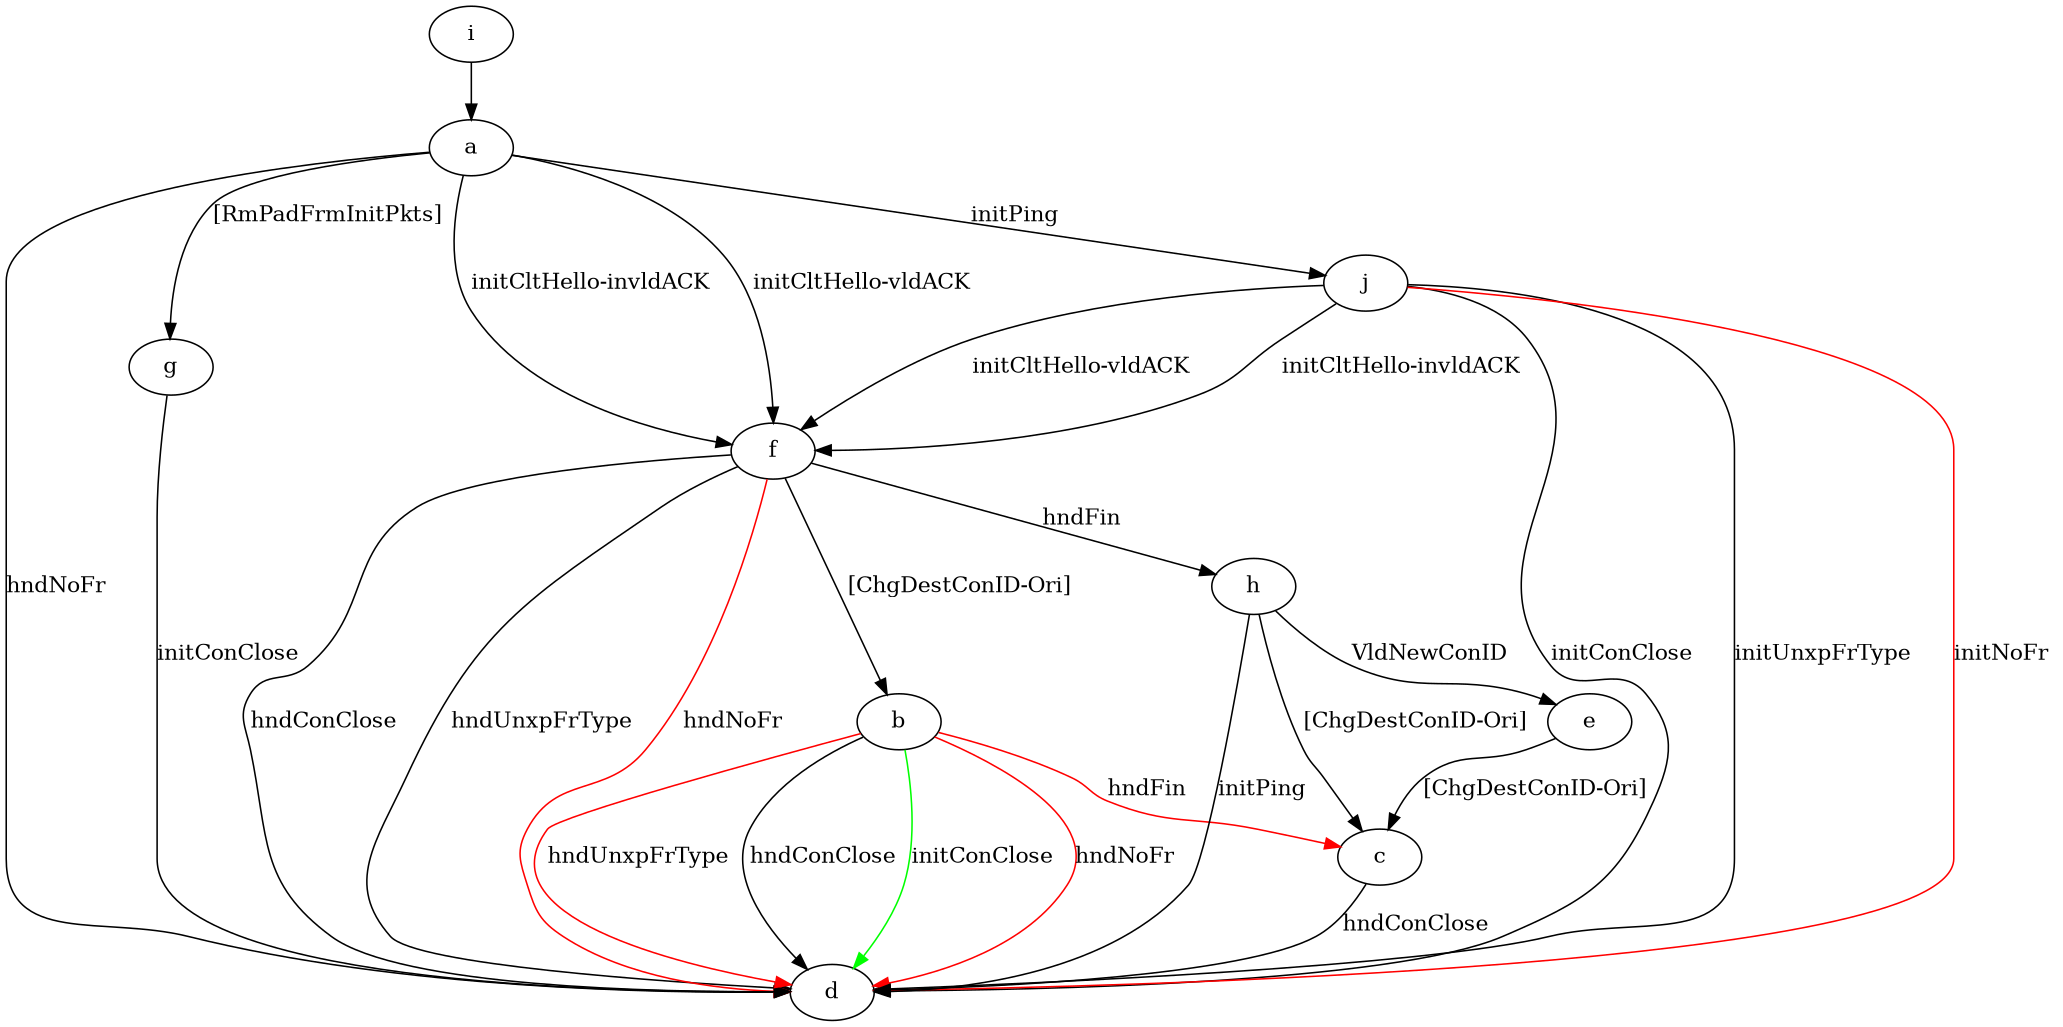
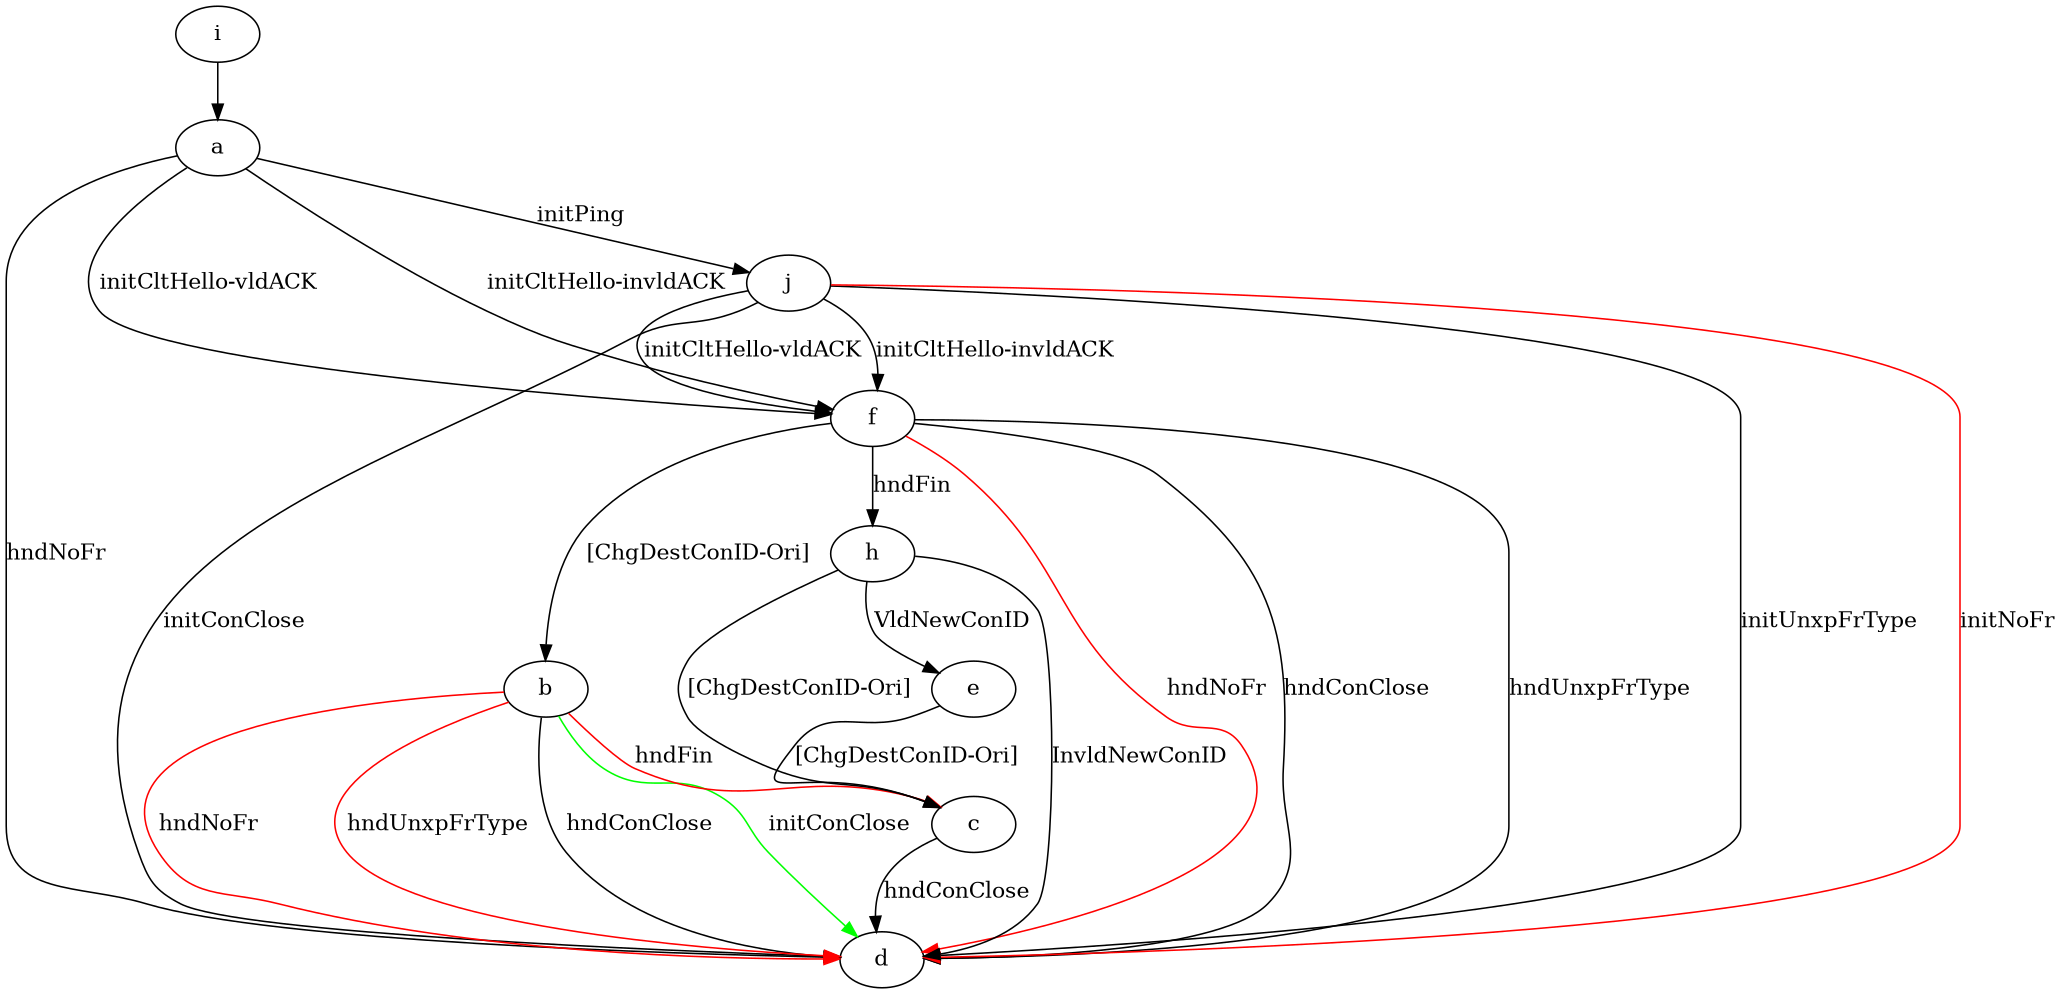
node "g": removed
edge "h" -> "d": label "initPing " -> "InvldNewConID "
